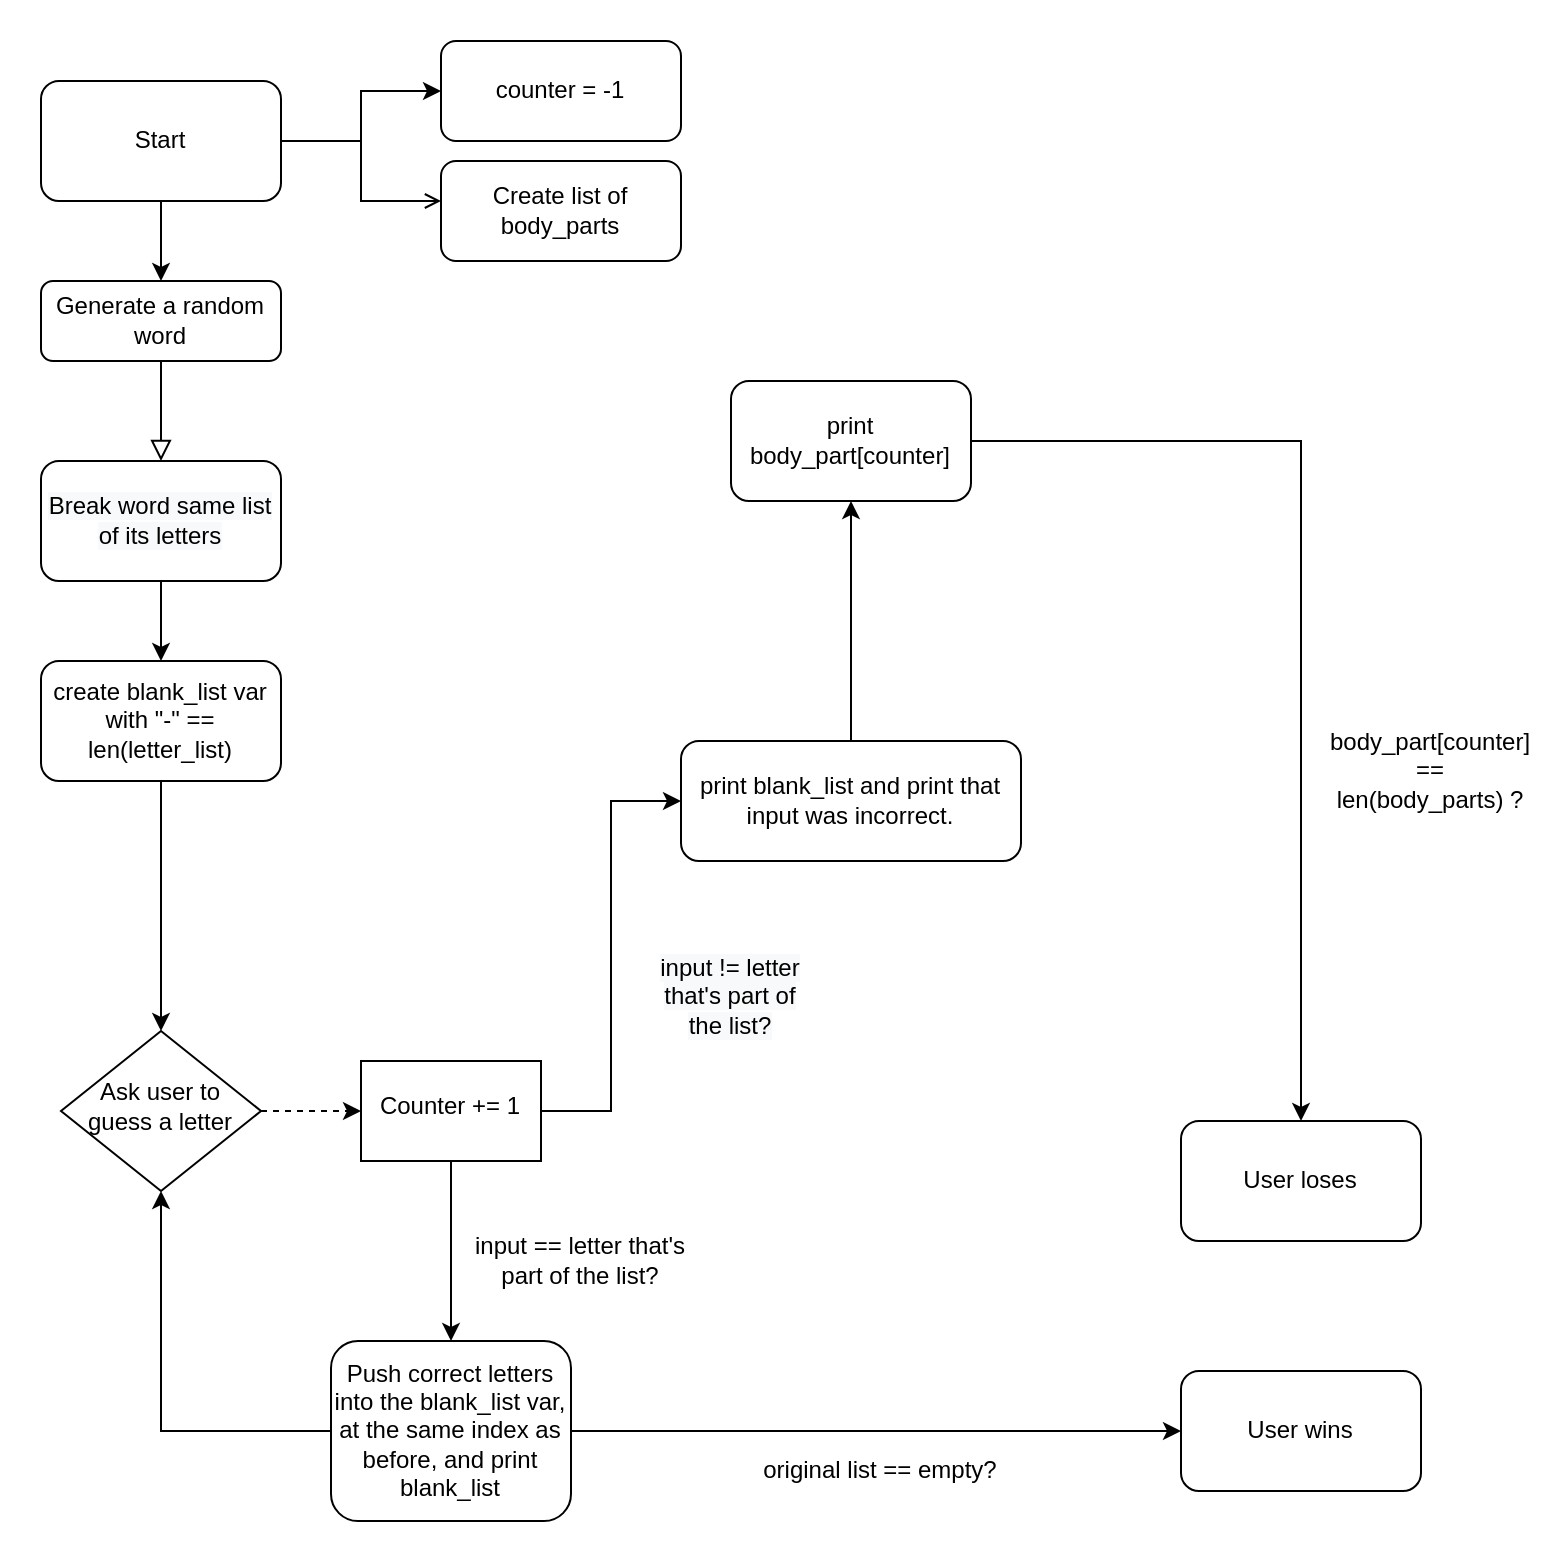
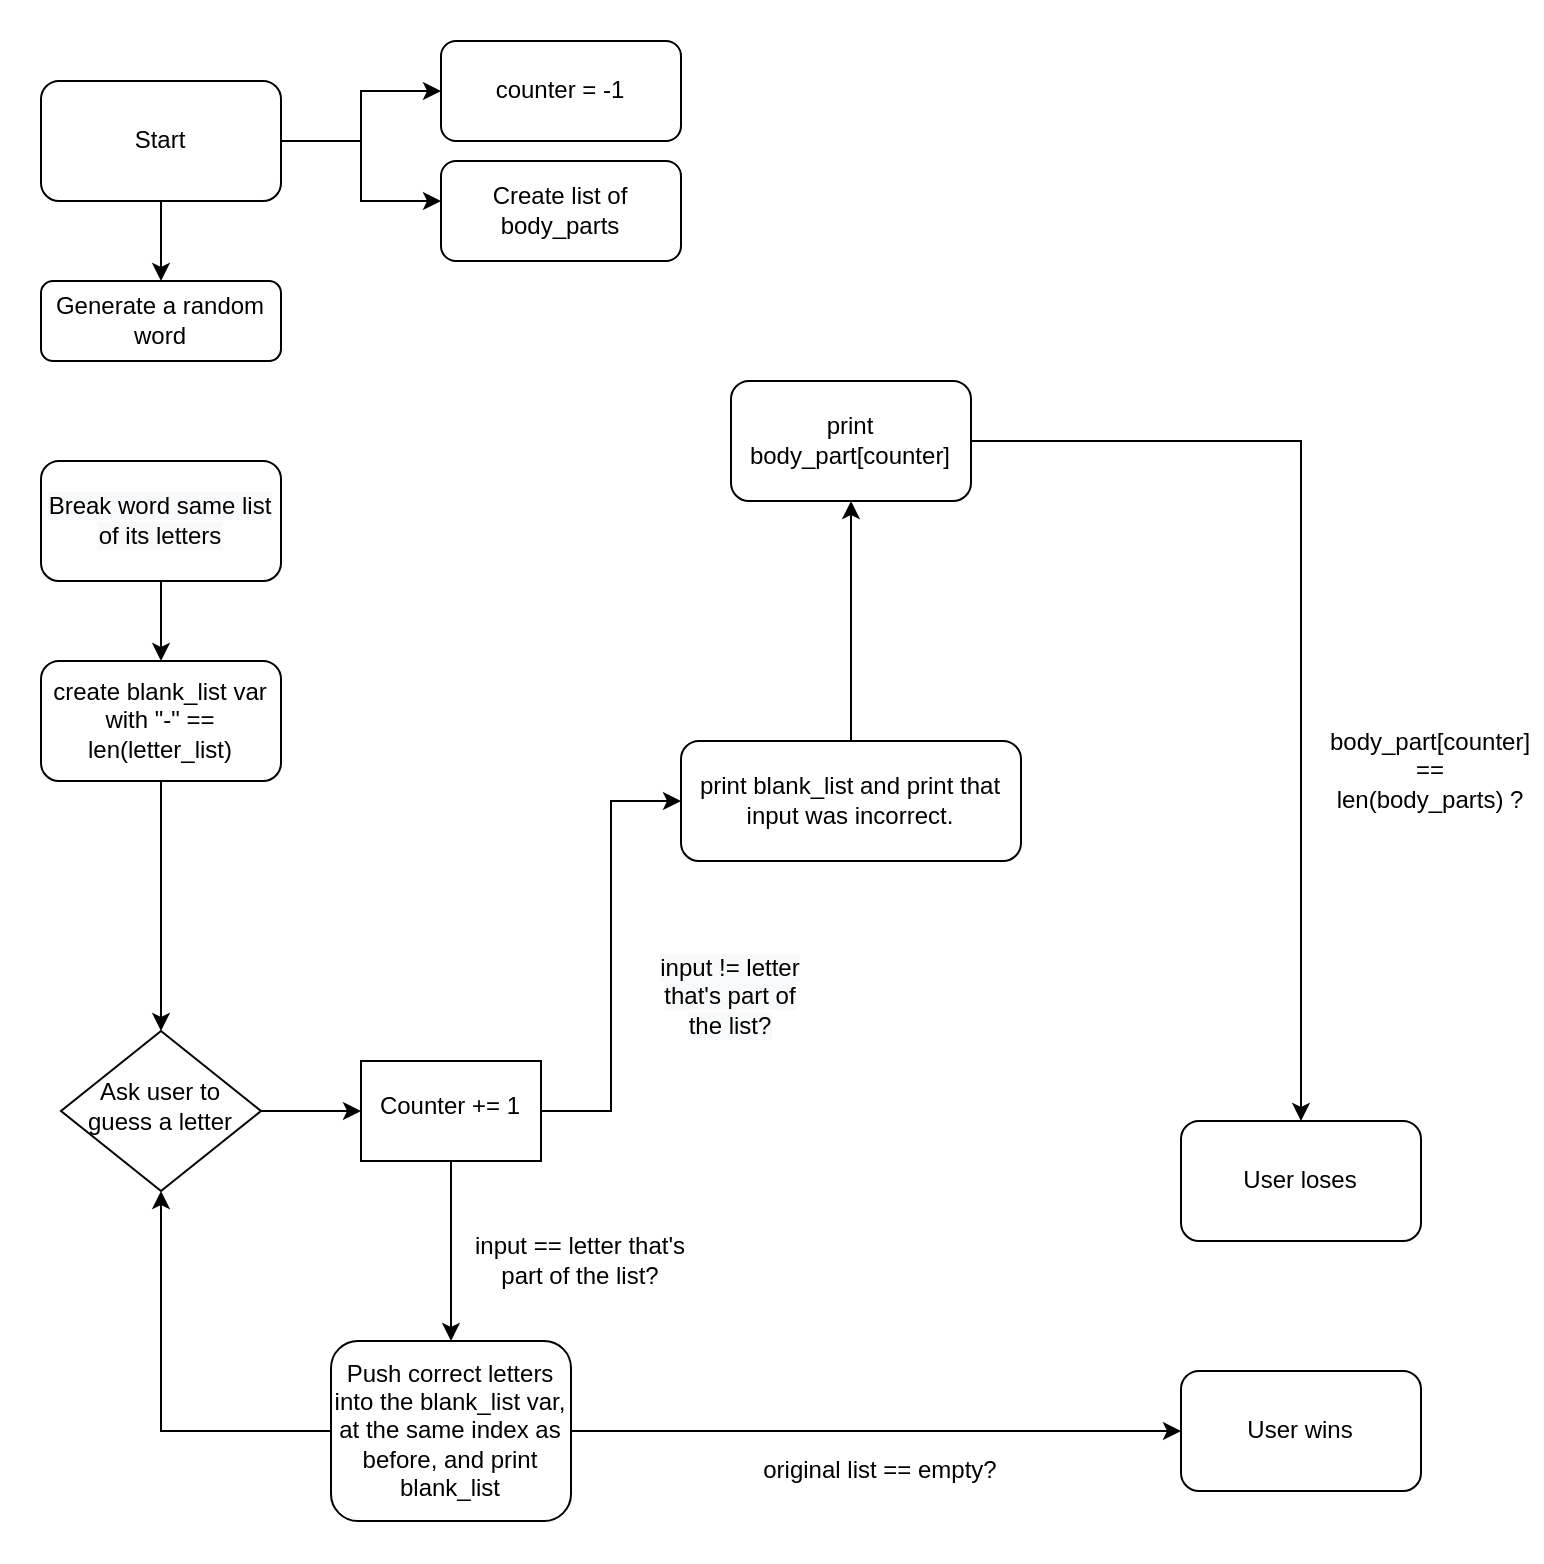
edge "Start" -> "Create list of body_parts": arrowhead open -> classic
edge "Generate a random word" -> "Break word same list of its letters": removed
edge "Ask user to guess a letter" -> "Counter += 1": style dashed -> solid
